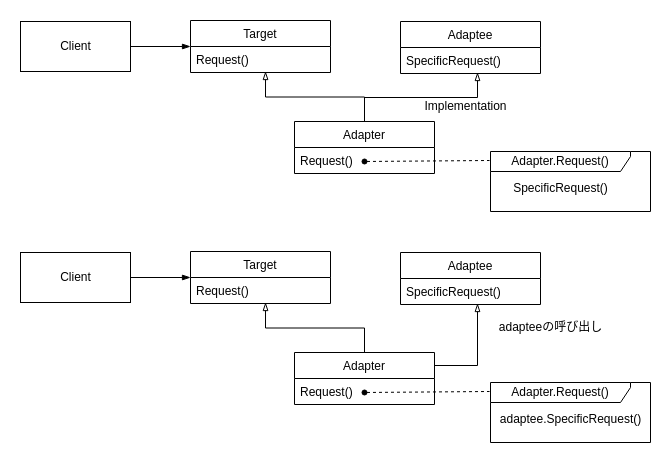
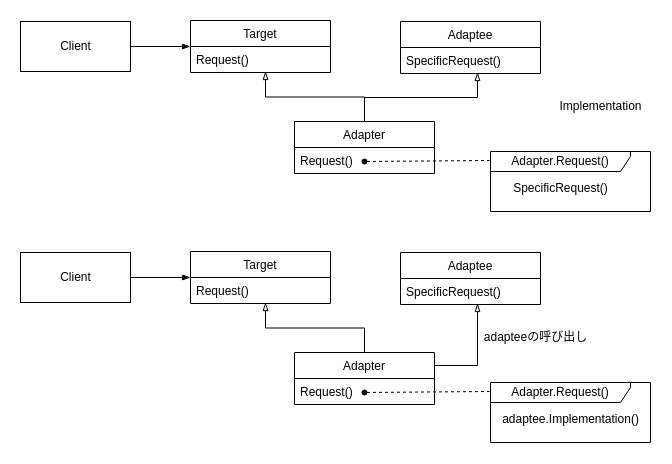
node "Implementation": moved (466, 107) -> (601, 107)
node "adapteeの呼び出し": moved (551, 328) -> (536, 338)
node "adaptee.SpecificRequest()": label "adaptee.SpecificRequest()" -> "adaptee.Implementation()"
